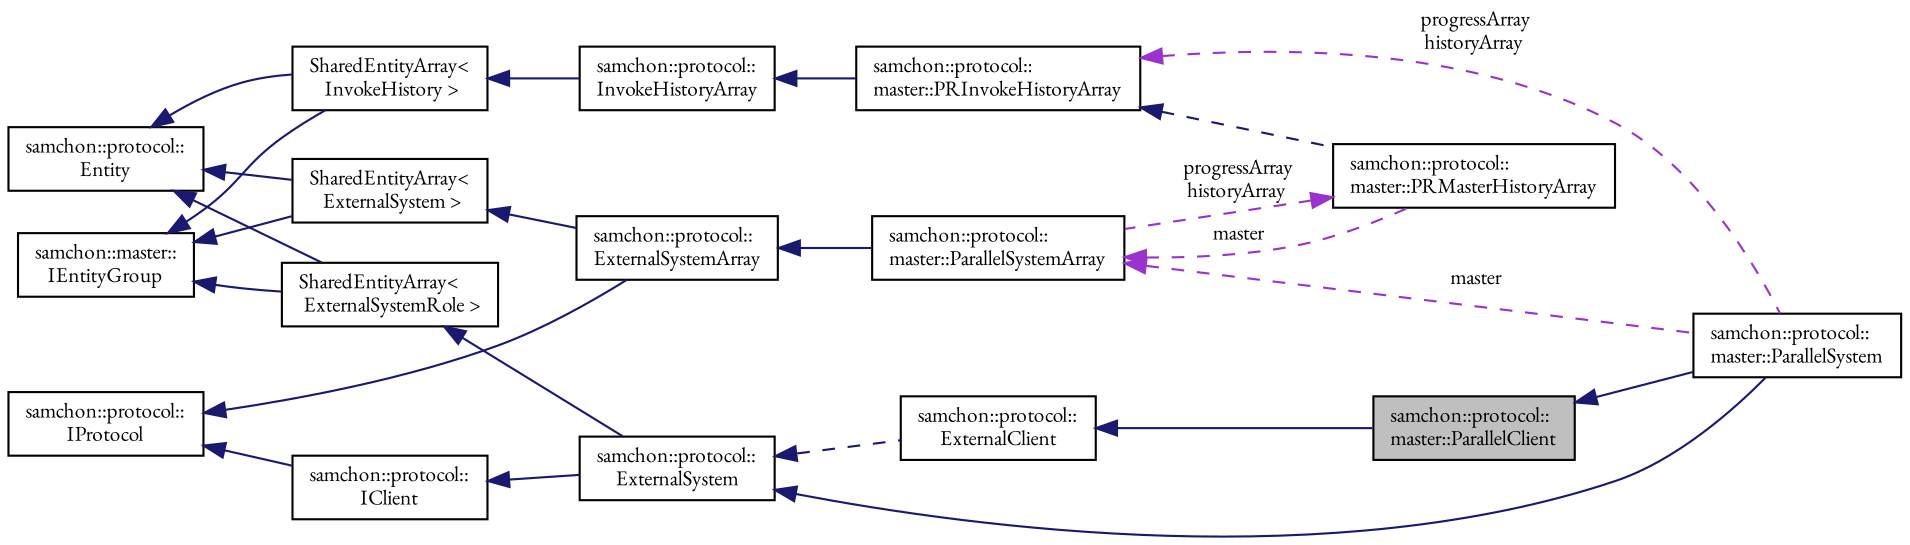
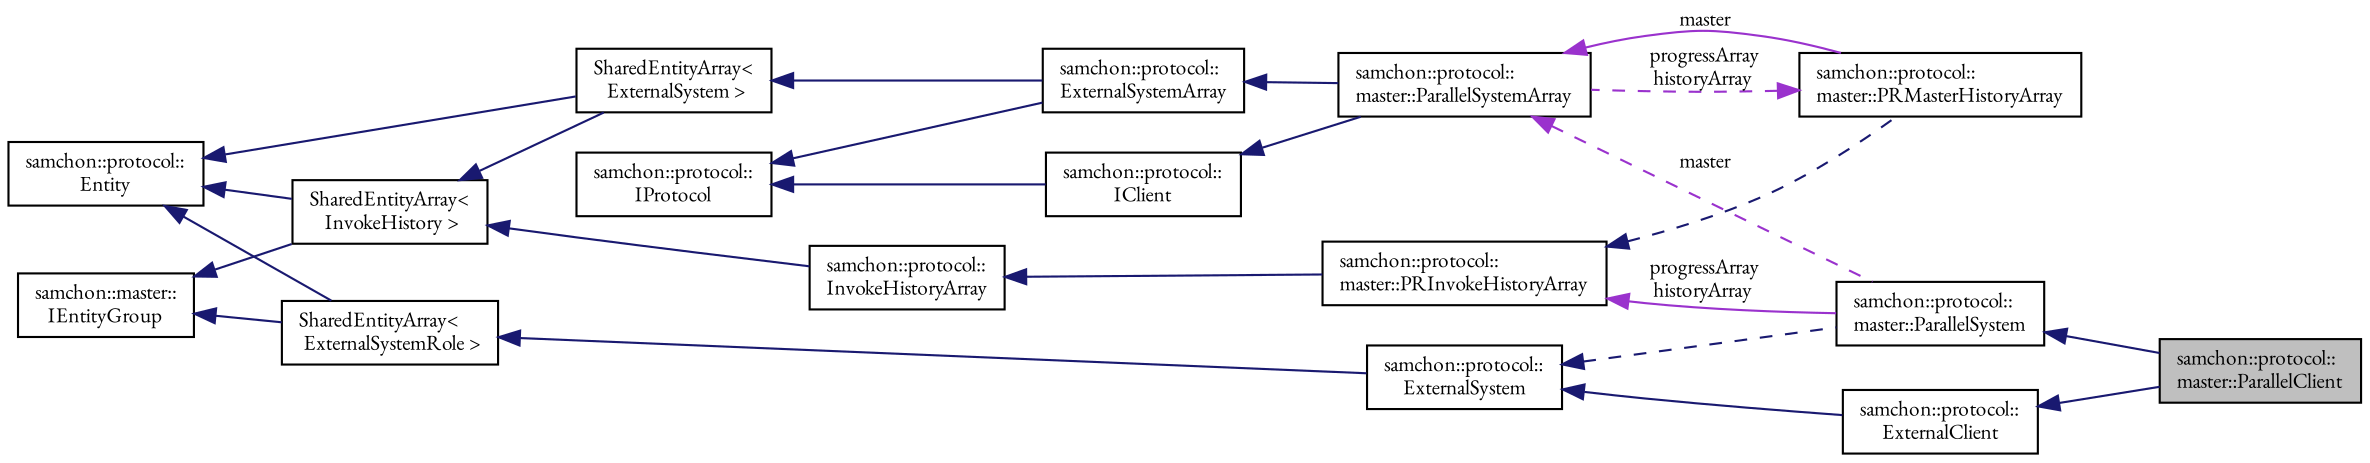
edge "samchon::protocol:: master::ParallelSystem" -> "samchon::protocol:: master::PRInvokeHistoryArray": style dashed -> solid
edge "SharedEntityArray< ExternalSystem >" -> "samchon::master:: IEntityGroup": now "SharedEntityArray< ExternalSystem >" -> "SharedEntityArray< InvokeHistory >"
edge "samchon::protocol:: master::PRMasterHistoryArray" -> "samchon::protocol:: master::ParallelSystemArray": style dashed -> solid
edge "samchon::protocol:: master::ParallelSystem" -> "samchon::protocol:: master::ParallelClient": reversed
edge "samchon::protocol:: ExternalClient" -> "samchon::protocol:: ExternalSystem": style dashed -> solid
edge "samchon::protocol:: ExternalSystem" -> "samchon::protocol:: IClient": now "samchon::protocol:: master::ParallelSystemArray" -> "samchon::protocol:: IClient"
edge "samchon::protocol:: master::ParallelSystem" -> "samchon::protocol:: ExternalSystem": style solid -> dashed
